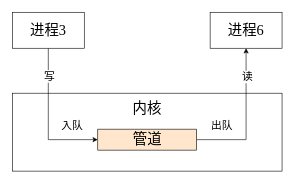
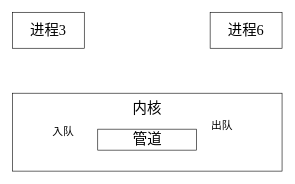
node "入队": moved (72, 126) -> (63, 132)
edge "进程3" -> "管道": removed, label "写"
node "管道": fillcolor #ffe6cc -> #ffffff
edge "管道" -> "进程6": removed, label "读"
